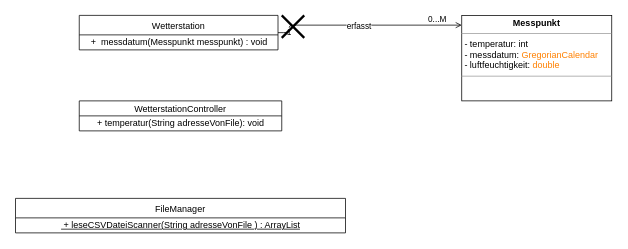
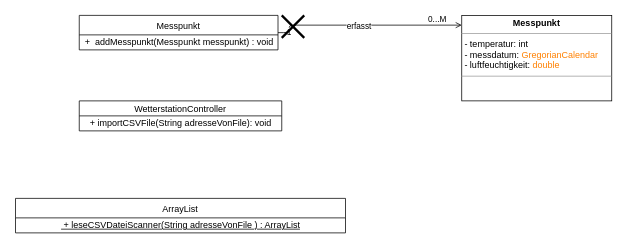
node "Wetterstation": label "Wetterstation" -> "Messpunkt"
node "+ messdatum(Messpunkt messpunkt) : void": label "+ messdatum(Messpunkt messpunkt) : void" -> "+ addMesspunkt(Messpunkt messpunkt) : void"
node "+ temperatur(String adresseVonFile): void": label "+ temperatur(String adresseVonFile): void" -> "+ importCSVFile(String adresseVonFile): void"
node "FileManager": label "FileManager" -> "ArrayList"
